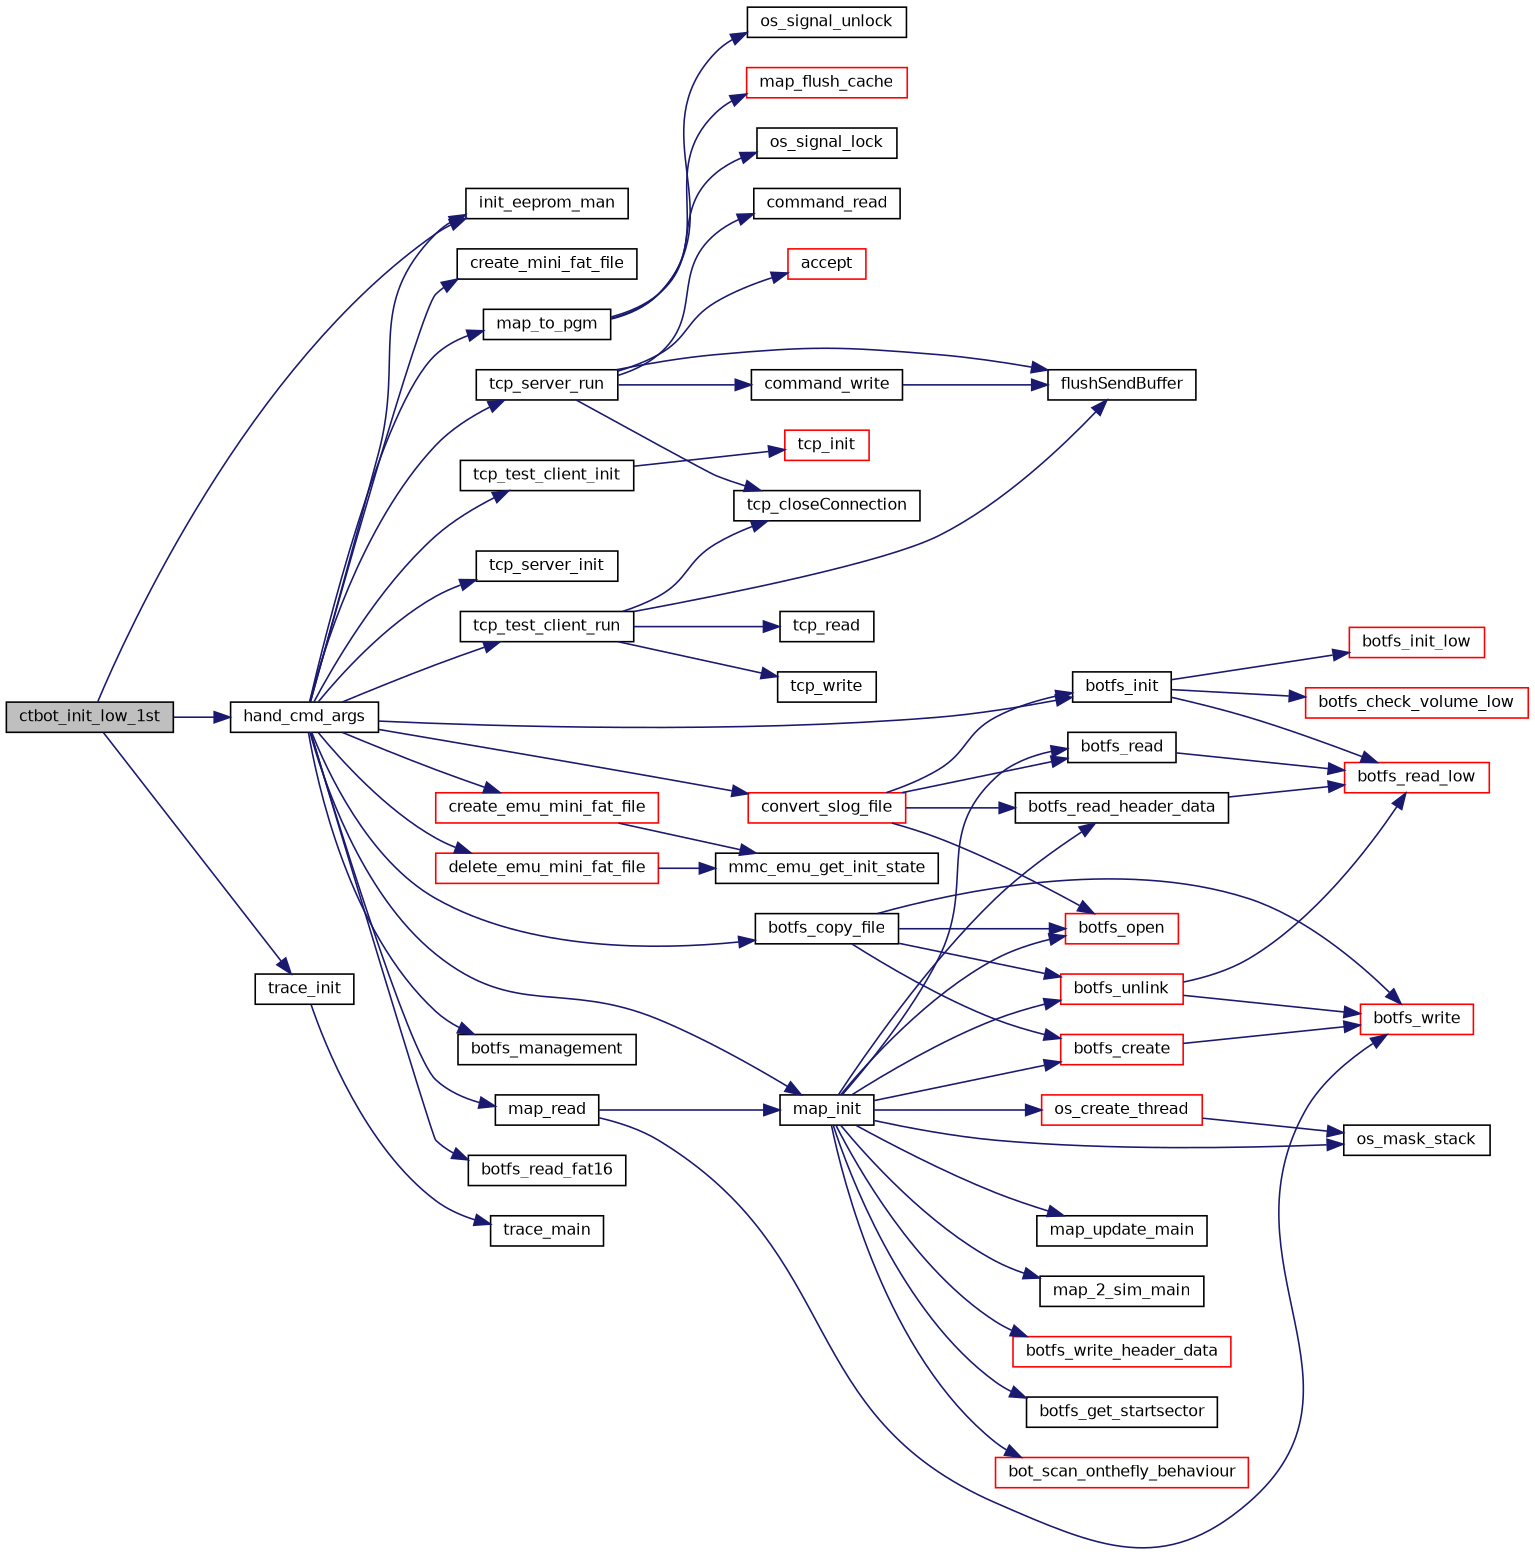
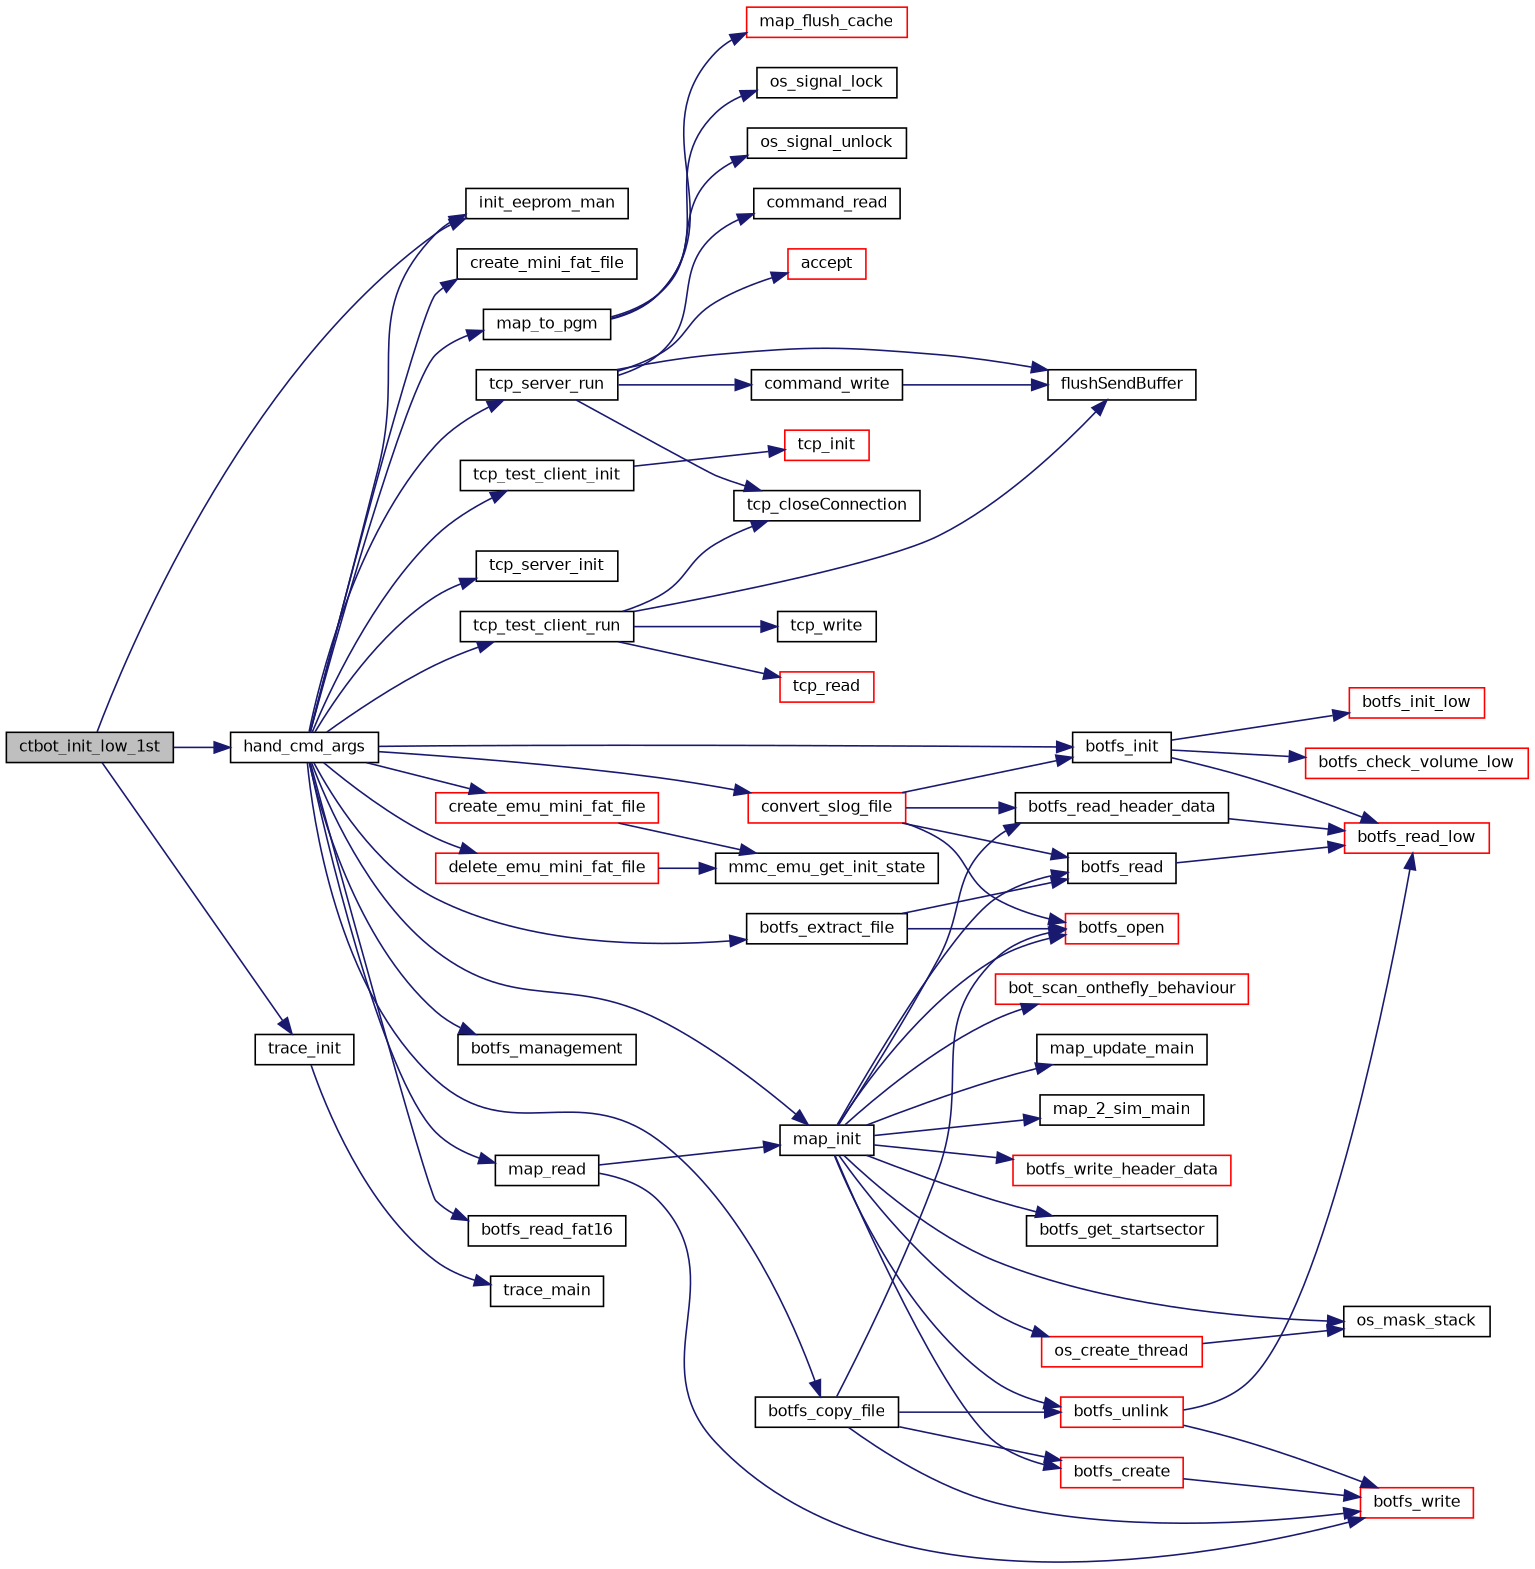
node "tcp_read": color black -> red
node "botfs_extract_file": added
